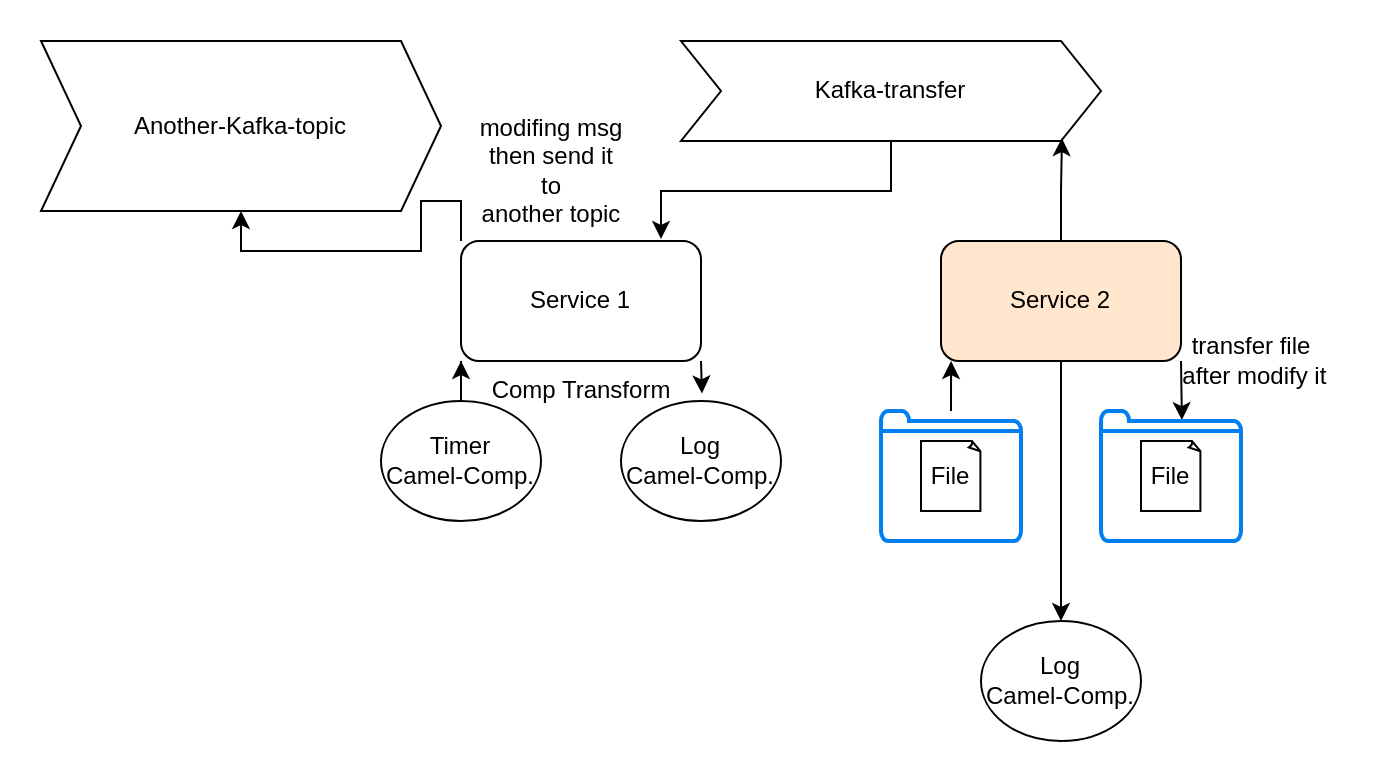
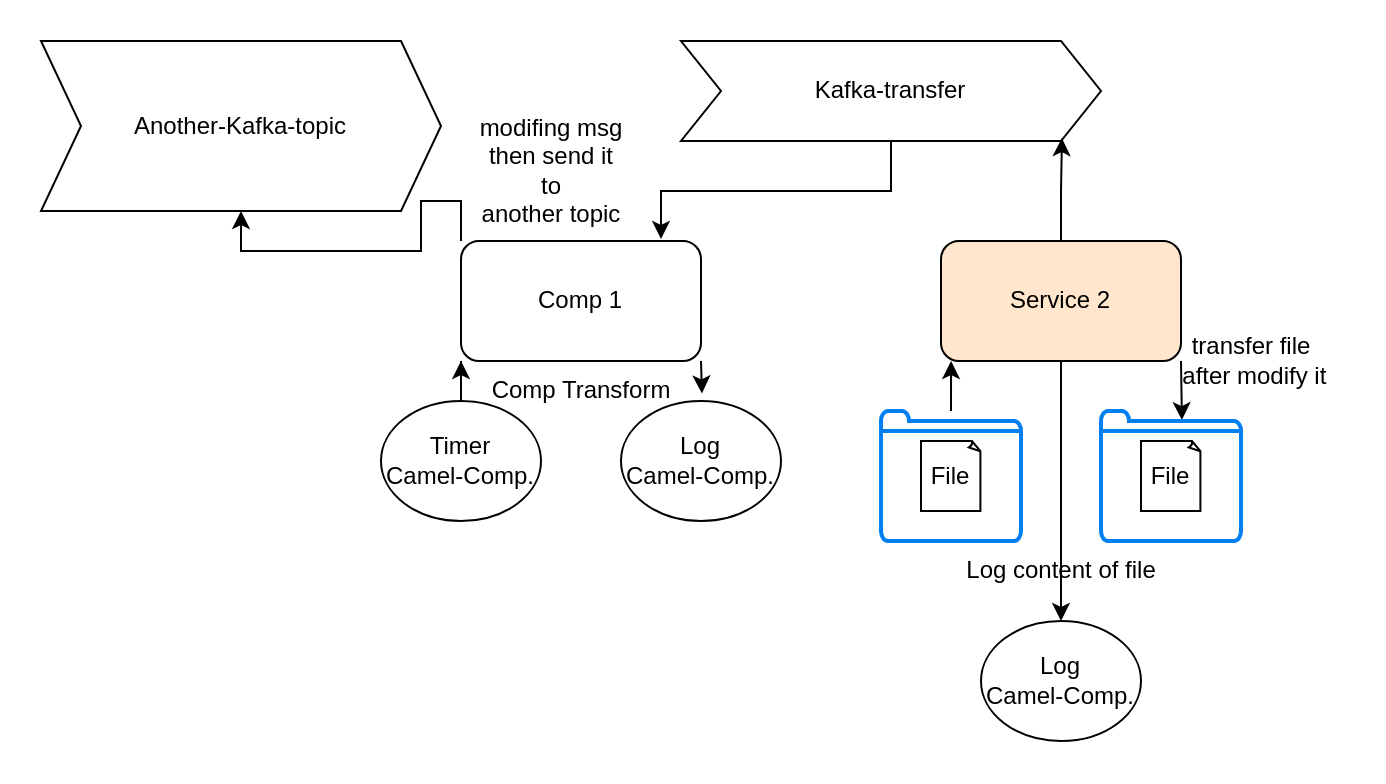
node "Service 1": label "Service 1" -> "Comp 1"
node "Log content of file": added
